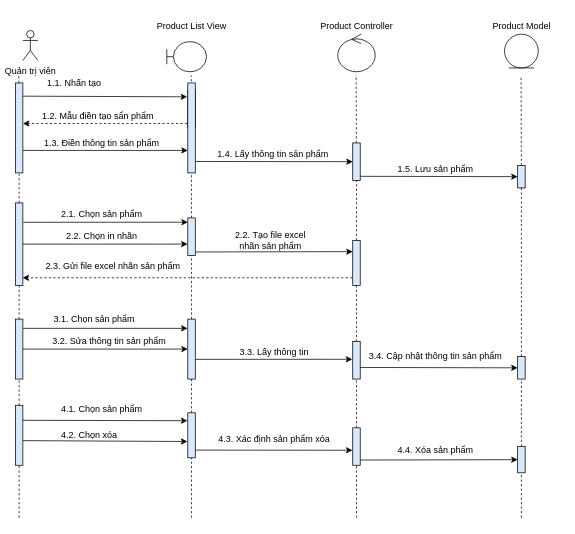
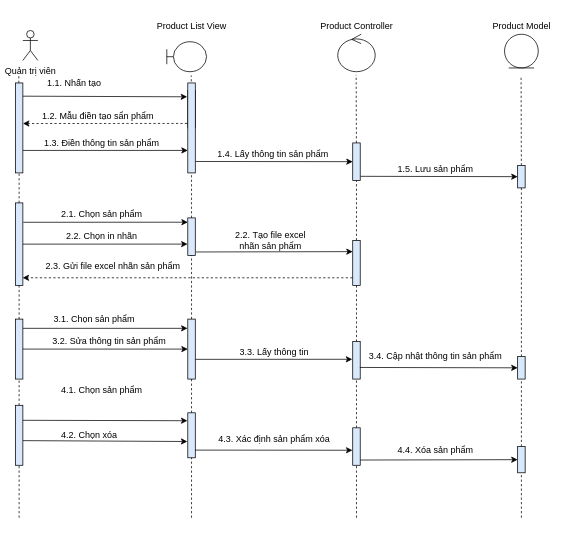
node "4.1. Chọn sản phẩm": moved (102, 409) -> (102, 390)
